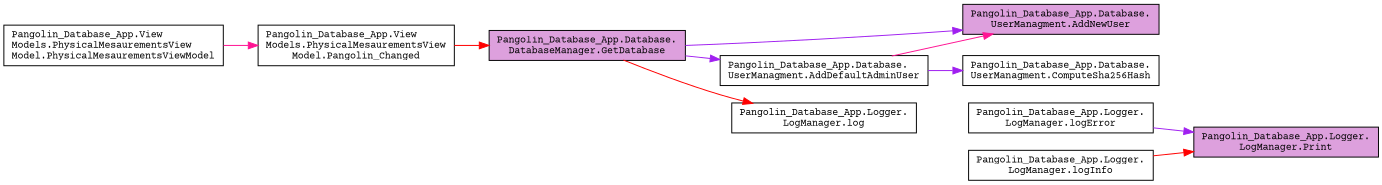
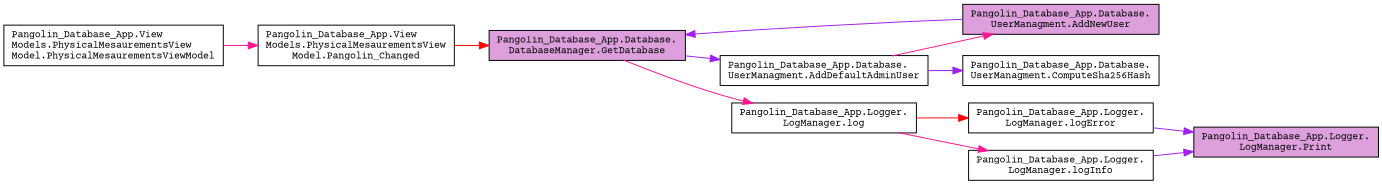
edge "Pangolin_Database_App.Database. DatabaseManager.GetDatabase" -> "Pangolin_Database_App.Database. UserManagment.AddNewUser": reversed
edge "Pangolin_Database_App.Database. DatabaseManager.GetDatabase" -> "Pangolin_Database_App.Logger. LogManager.log": color red -> deeppink
edge "Pangolin_Database_App.Logger. LogManager.log" -> "Pangolin_Database_App.Logger. LogManager.logError": added
edge "Pangolin_Database_App.Logger. LogManager.log" -> "Pangolin_Database_App.Logger. LogManager.logInfo": added
edge "Pangolin_Database_App.Logger. LogManager.logInfo" -> "Pangolin_Database_App.Logger. LogManager.Print": color red -> purple
